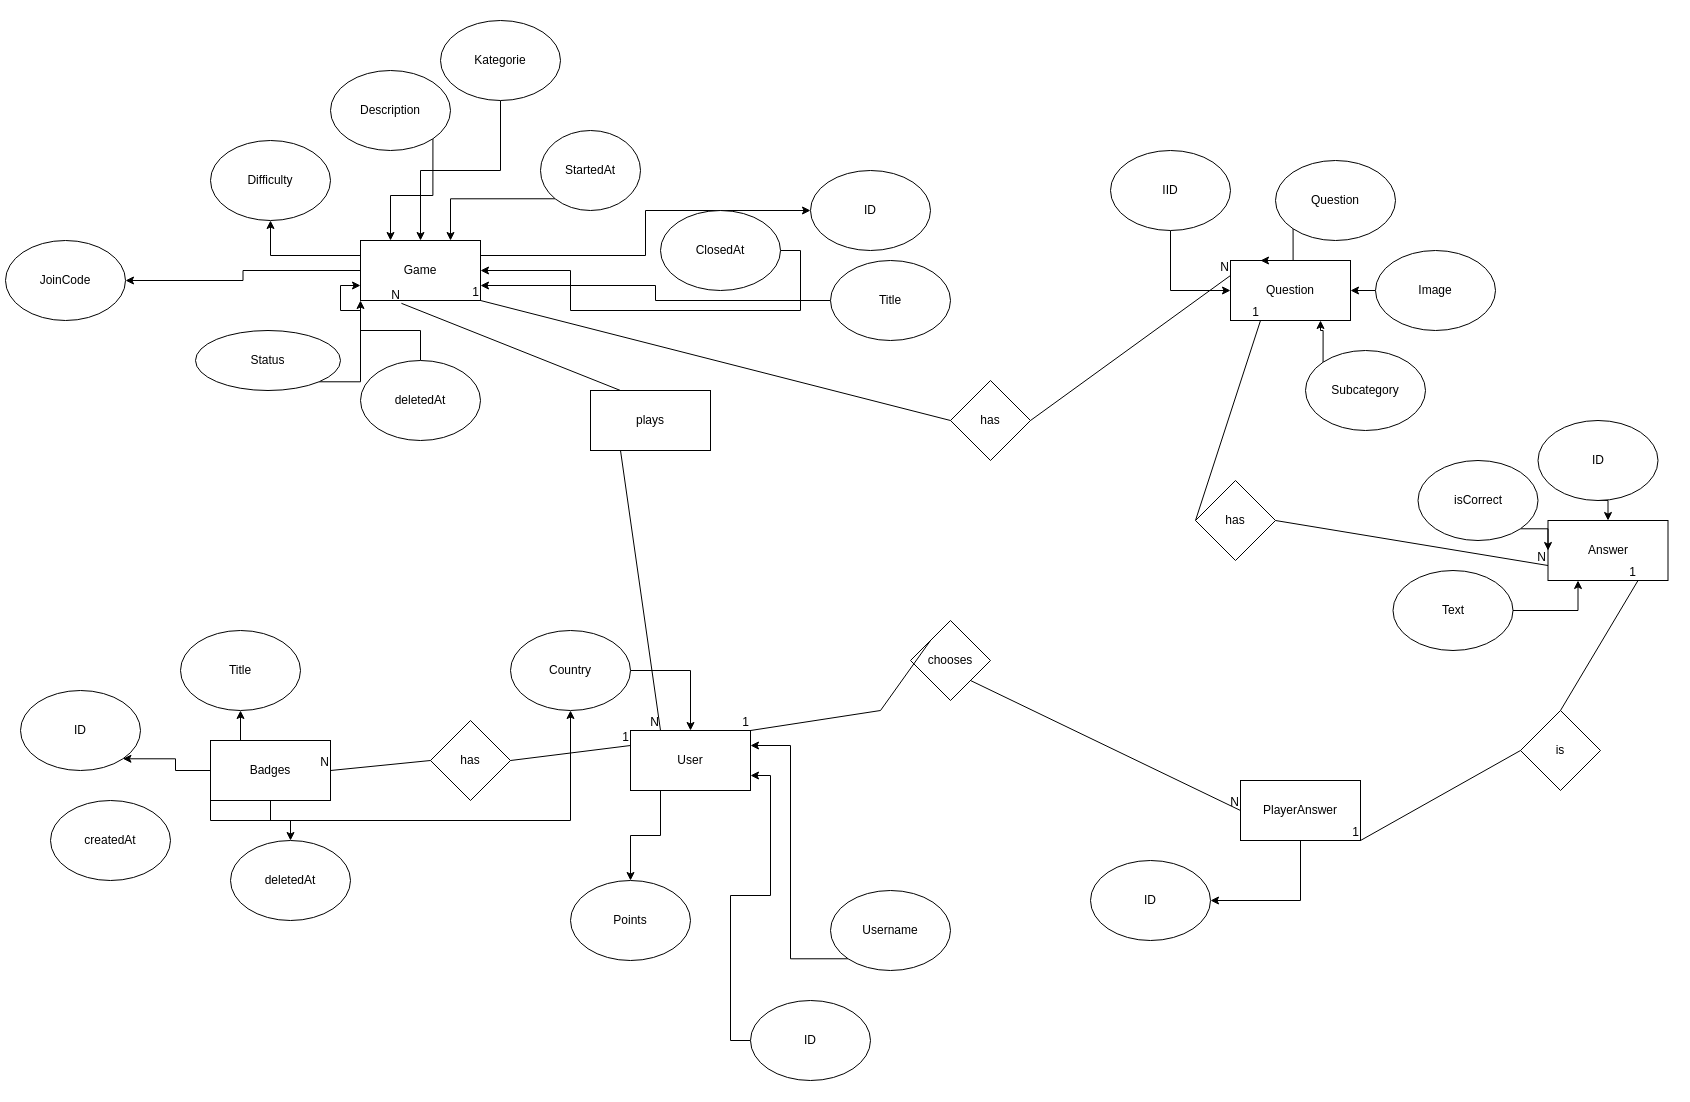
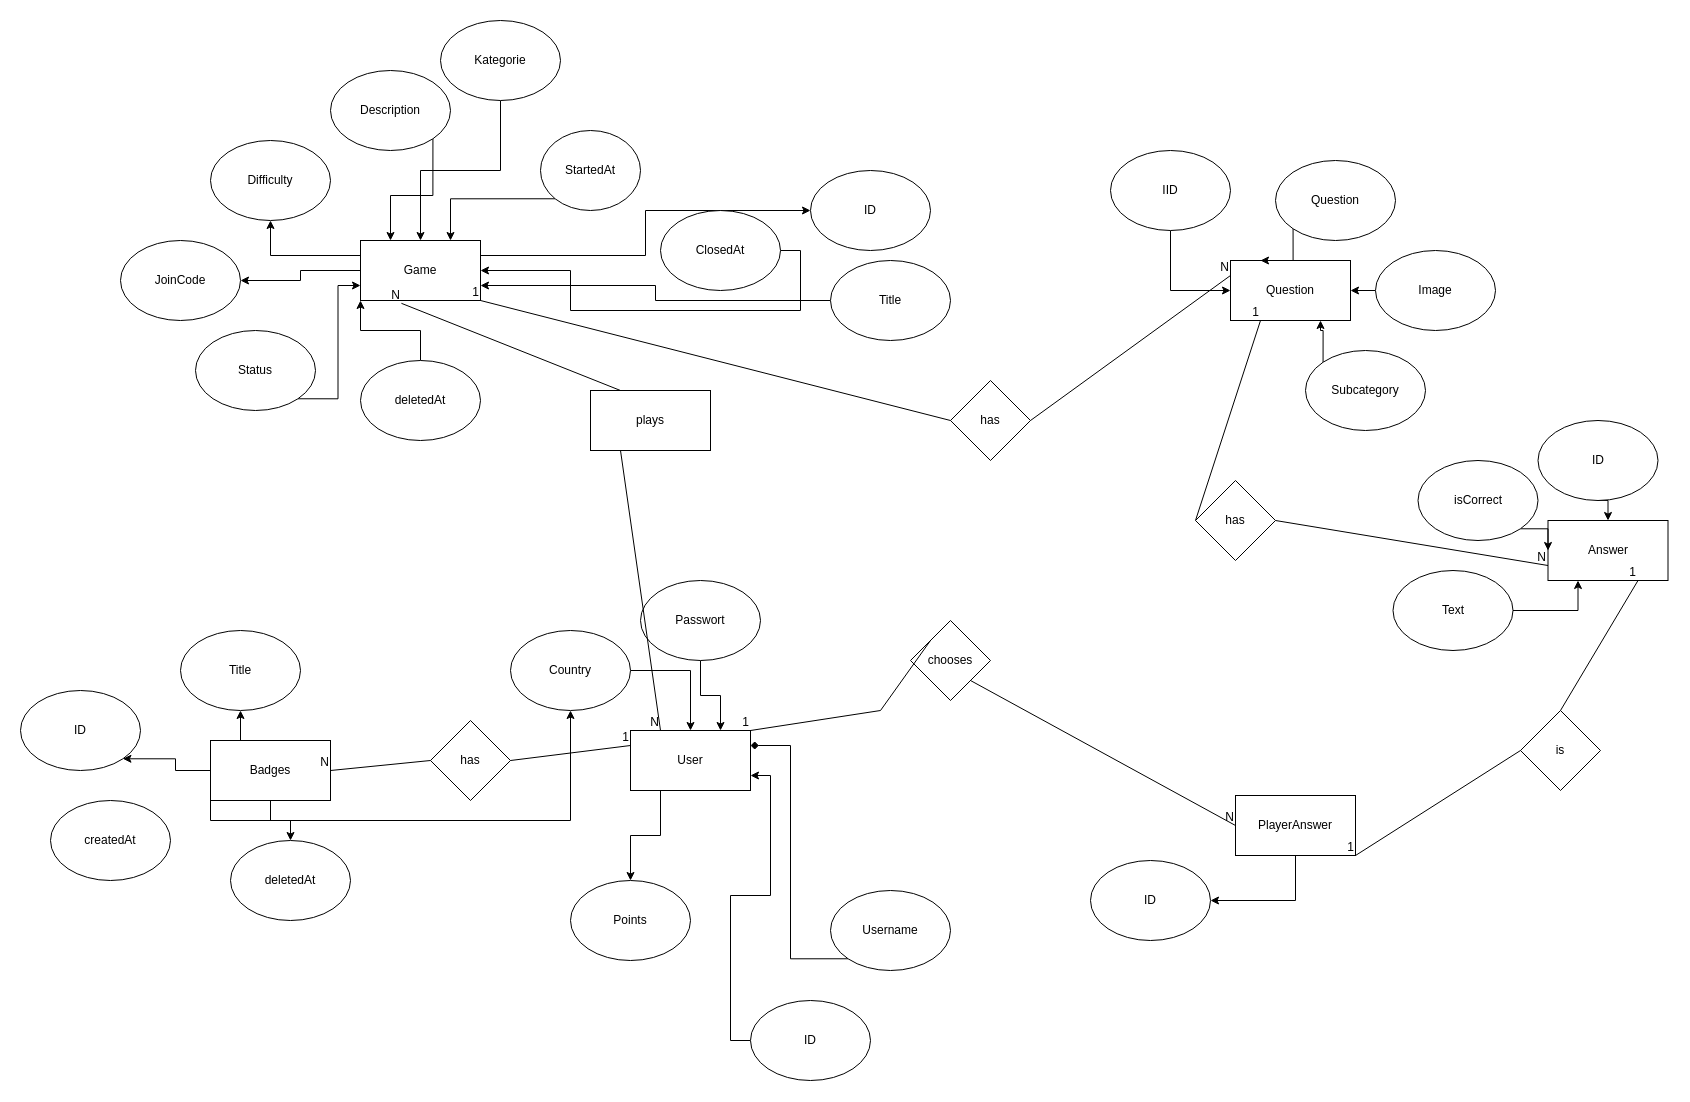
node "JoinCode": moved (66, 281) -> (181, 281)
node "Status": size 145x60 -> 120x80
node "Passwort": added
edge "Passwort" -> "User": added
edge "Username" -> "User": arrowhead classic -> diamond
node "PlayerAnswer": moved (1301, 811) -> (1296, 826)
